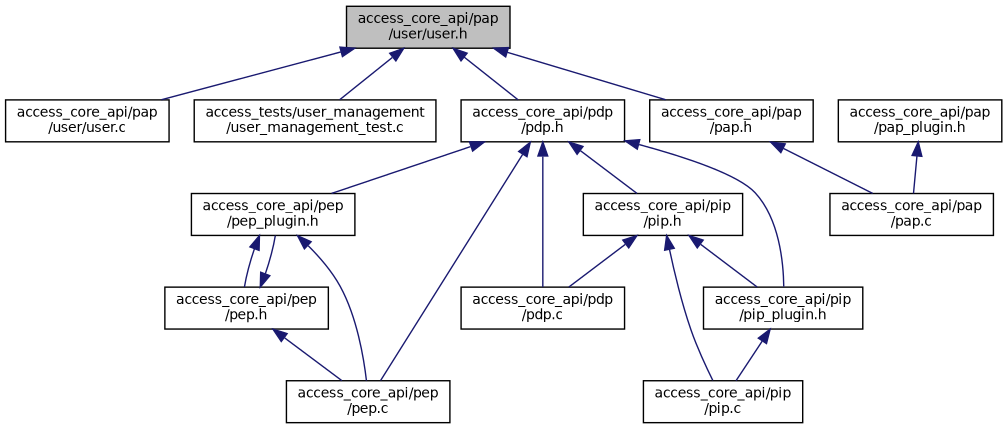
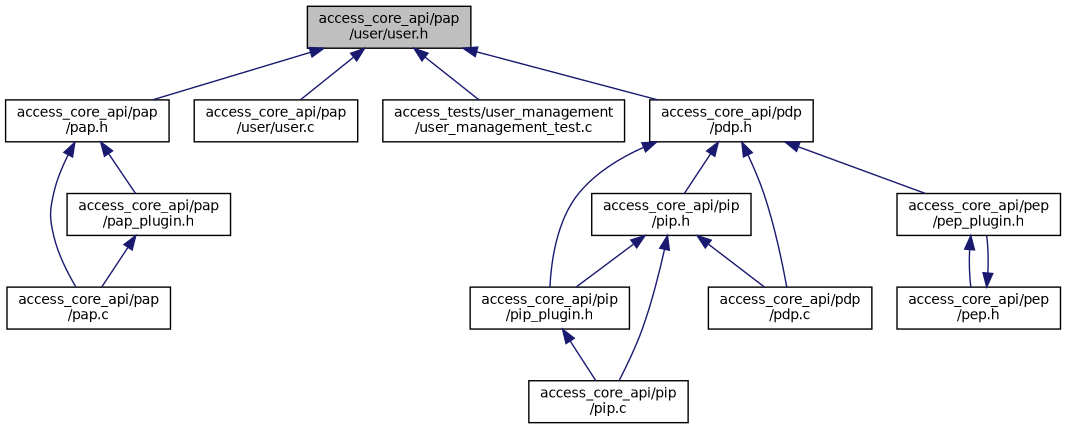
edge "access_core_api/pap /pap_plugin.h" -> "access_core_api/pap /pap.h": added
node "access_core_api/pep /pep.c": removed
